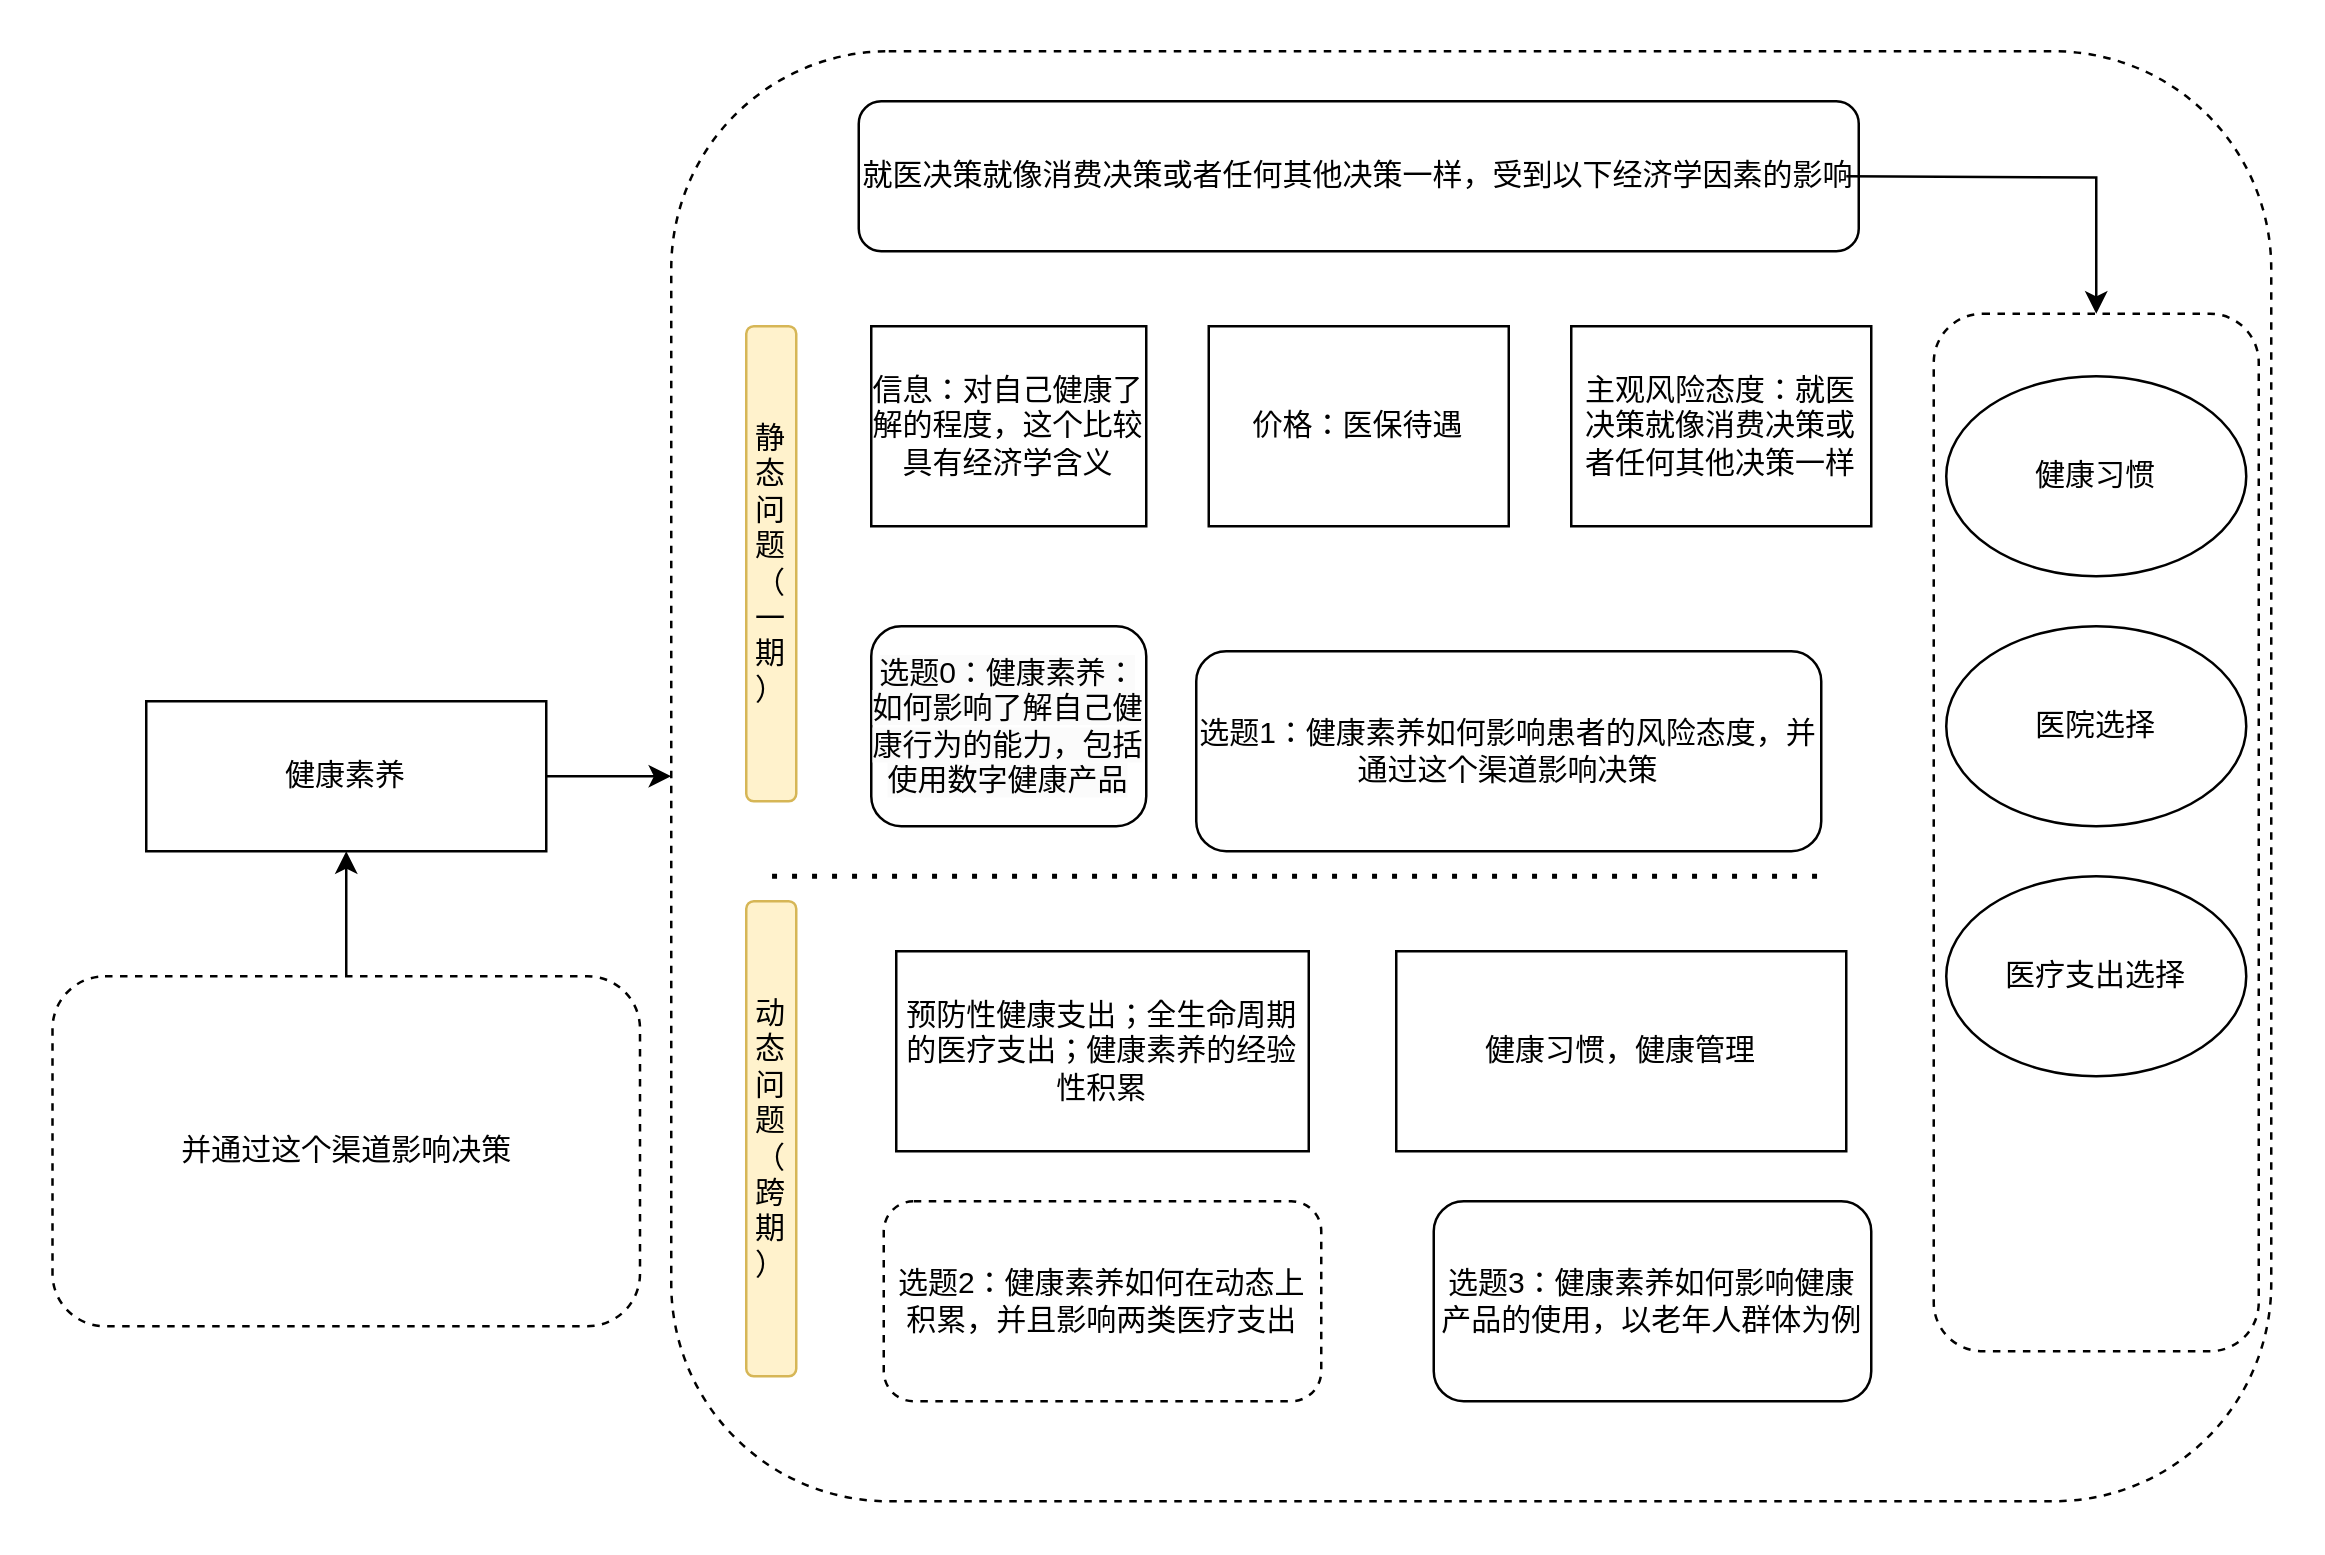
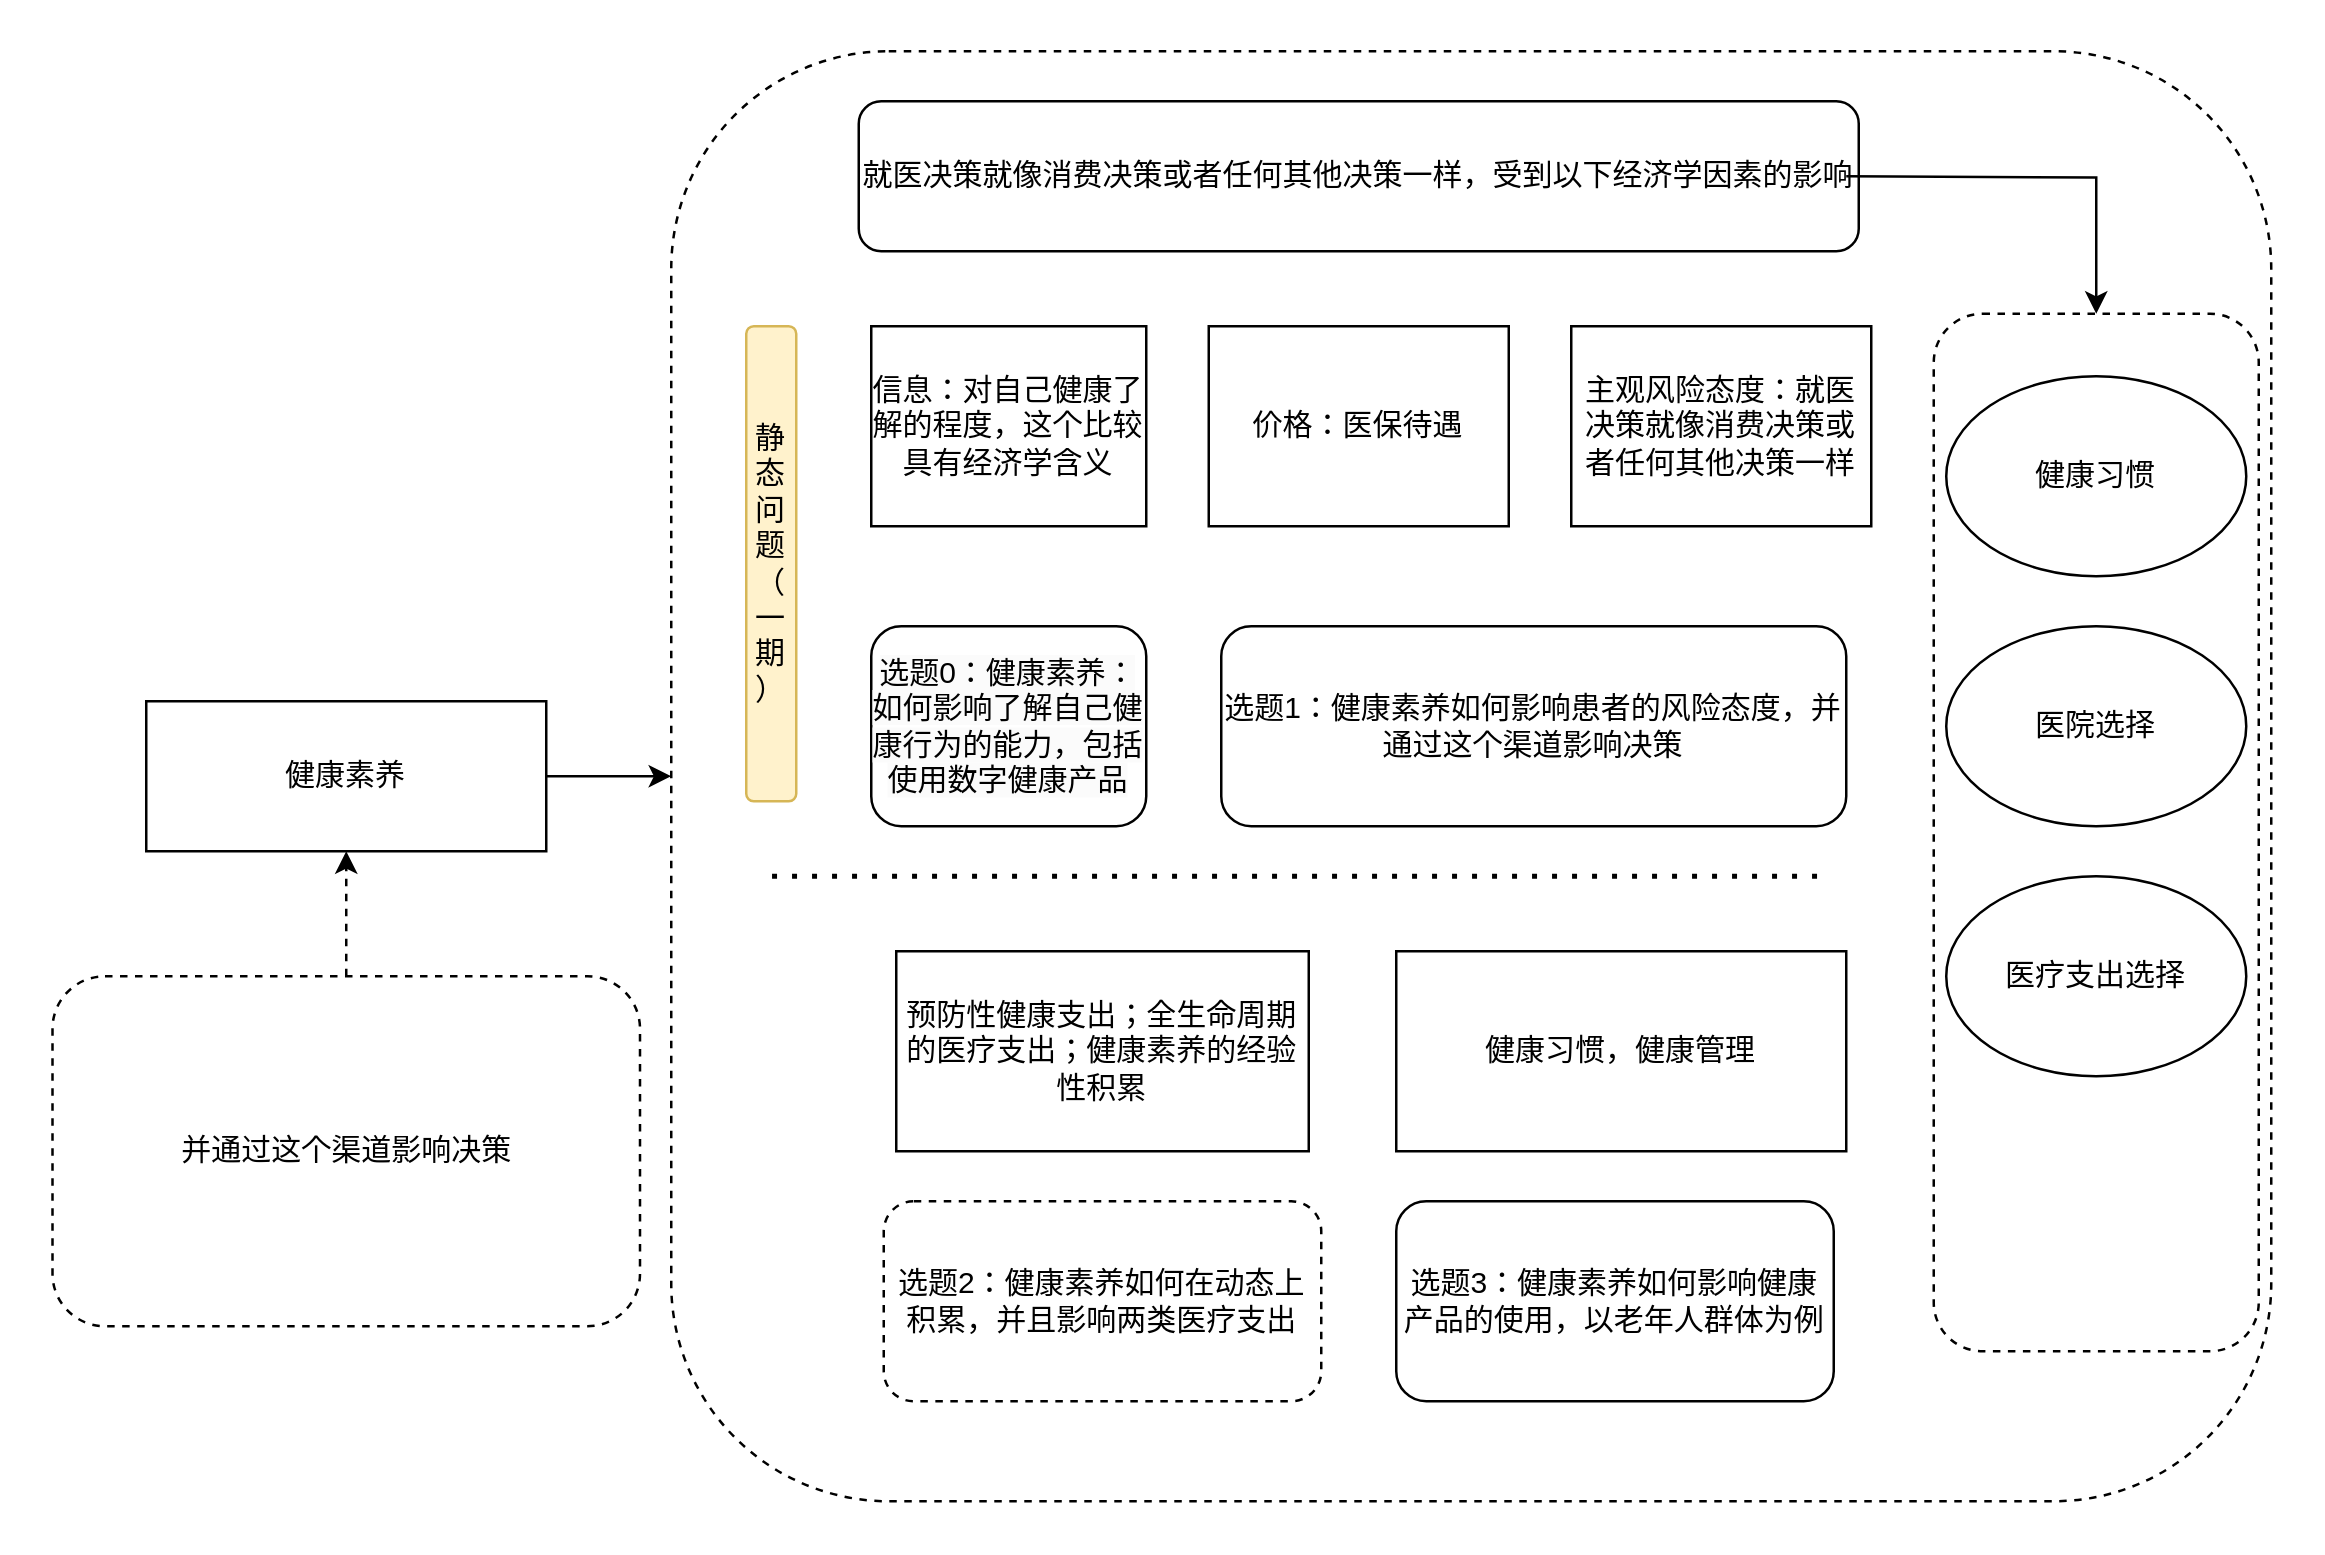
node "选题1：健康素养如何影响患者的风险态度，并通过这个渠道影响决策": moved (1509, 751) -> (1534, 726)
edge "并通过这个渠道影响决策" -> "健康素养": style solid -> dashed
node "动态问题（ 跨期 ）": removed
node "选题3：健康素养如何影响健康产品的使用，以老年人群体为例": moved (1653, 1301) -> (1615, 1301)
